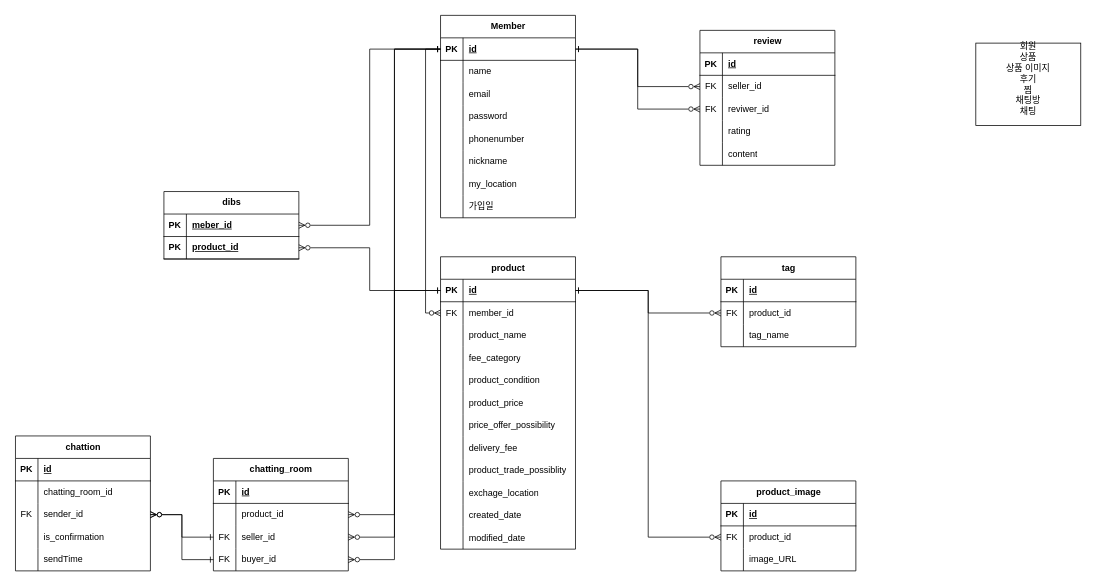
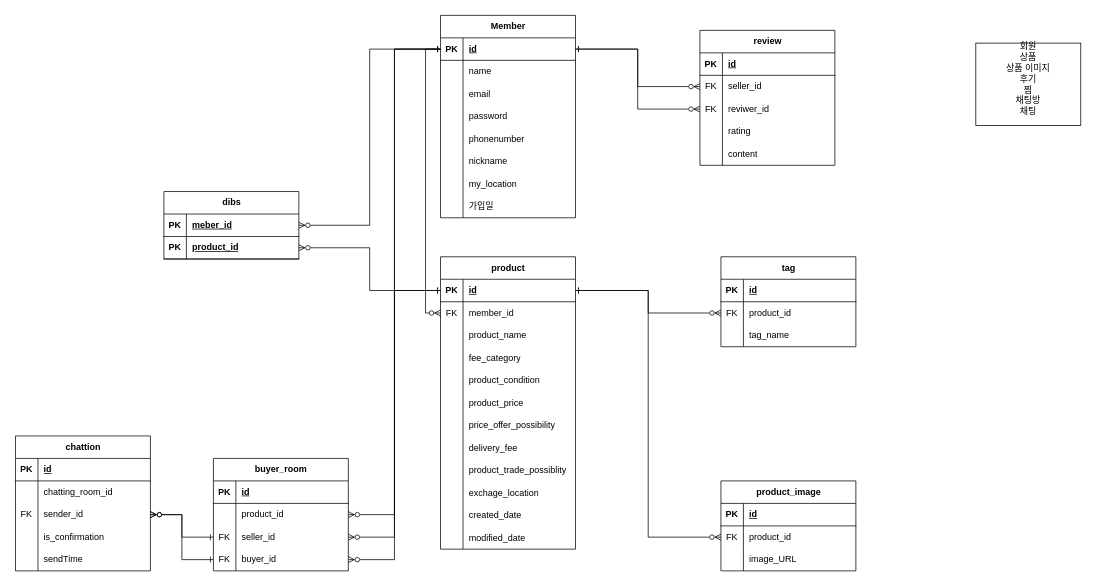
node "chatting_room": label "chatting_room" -> "buyer_room"
